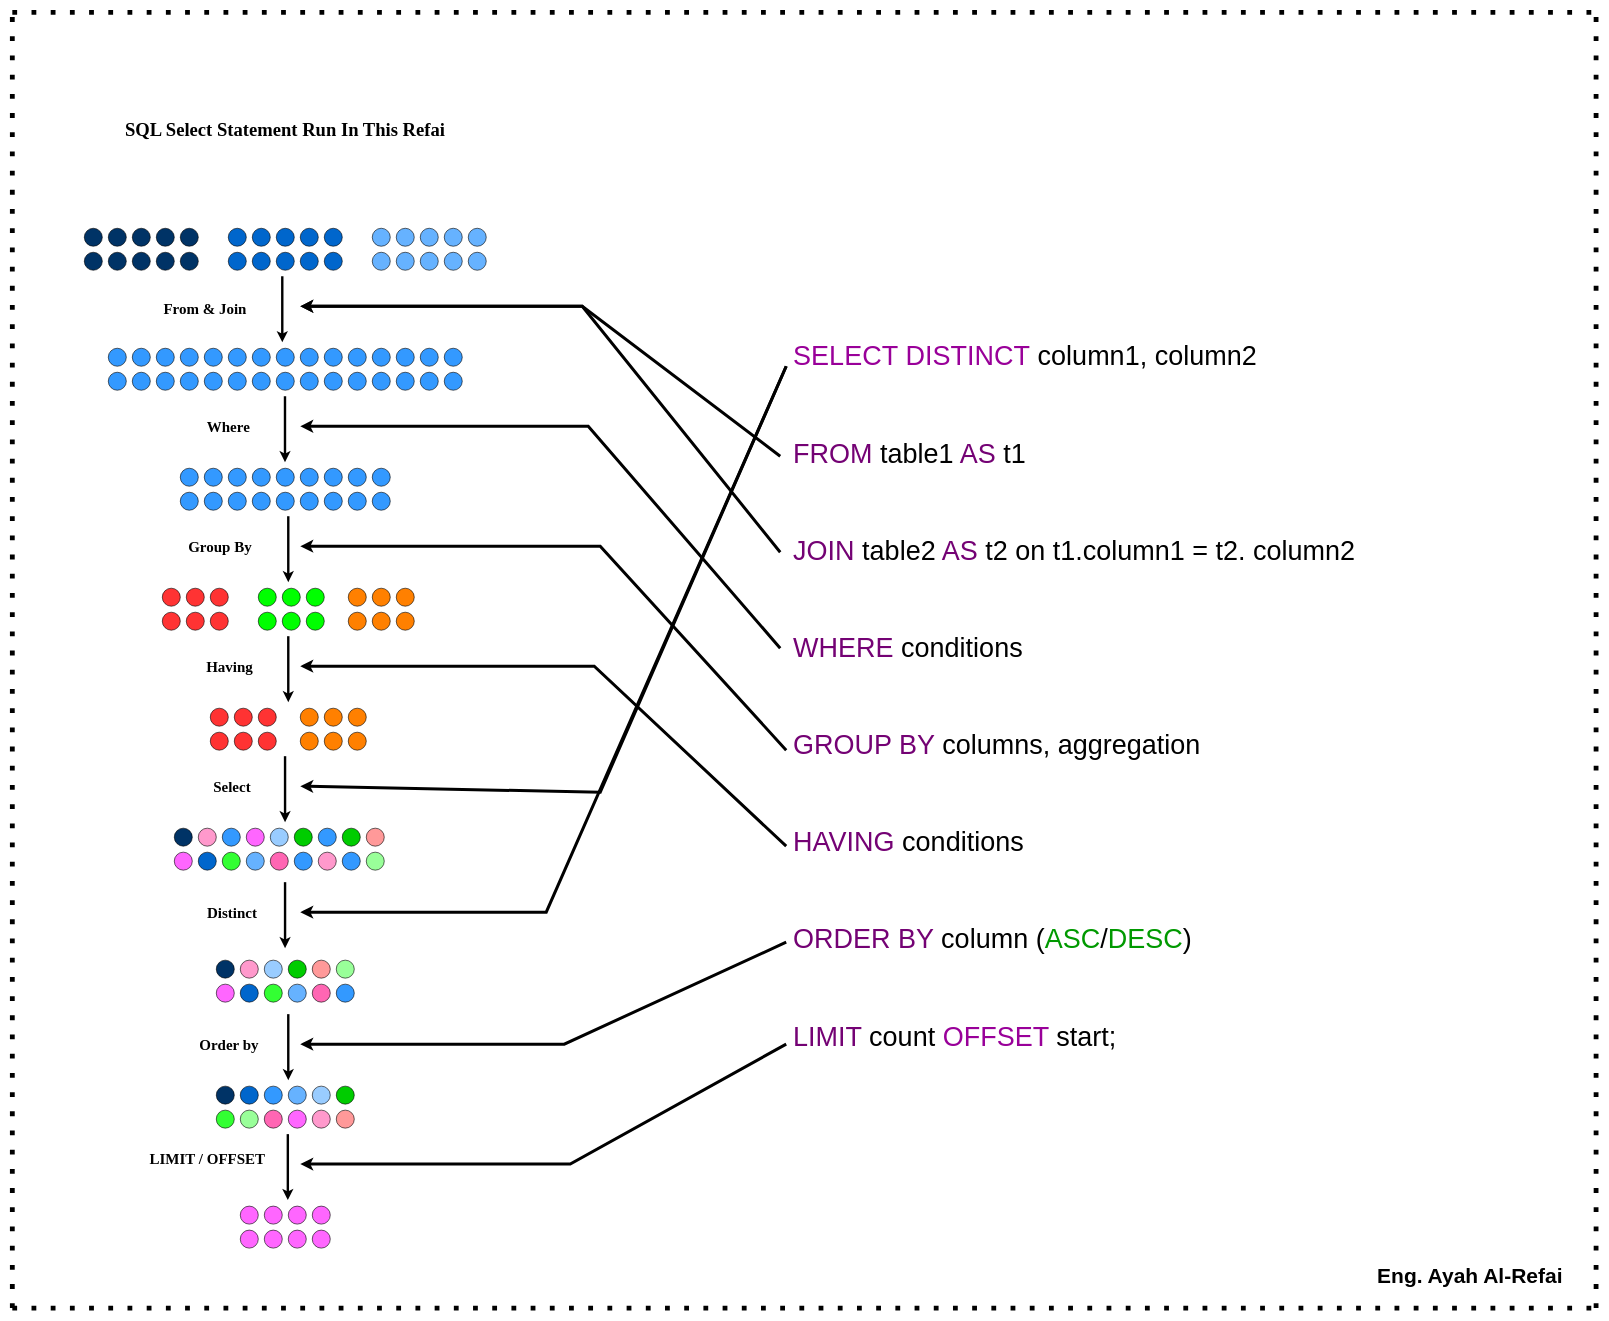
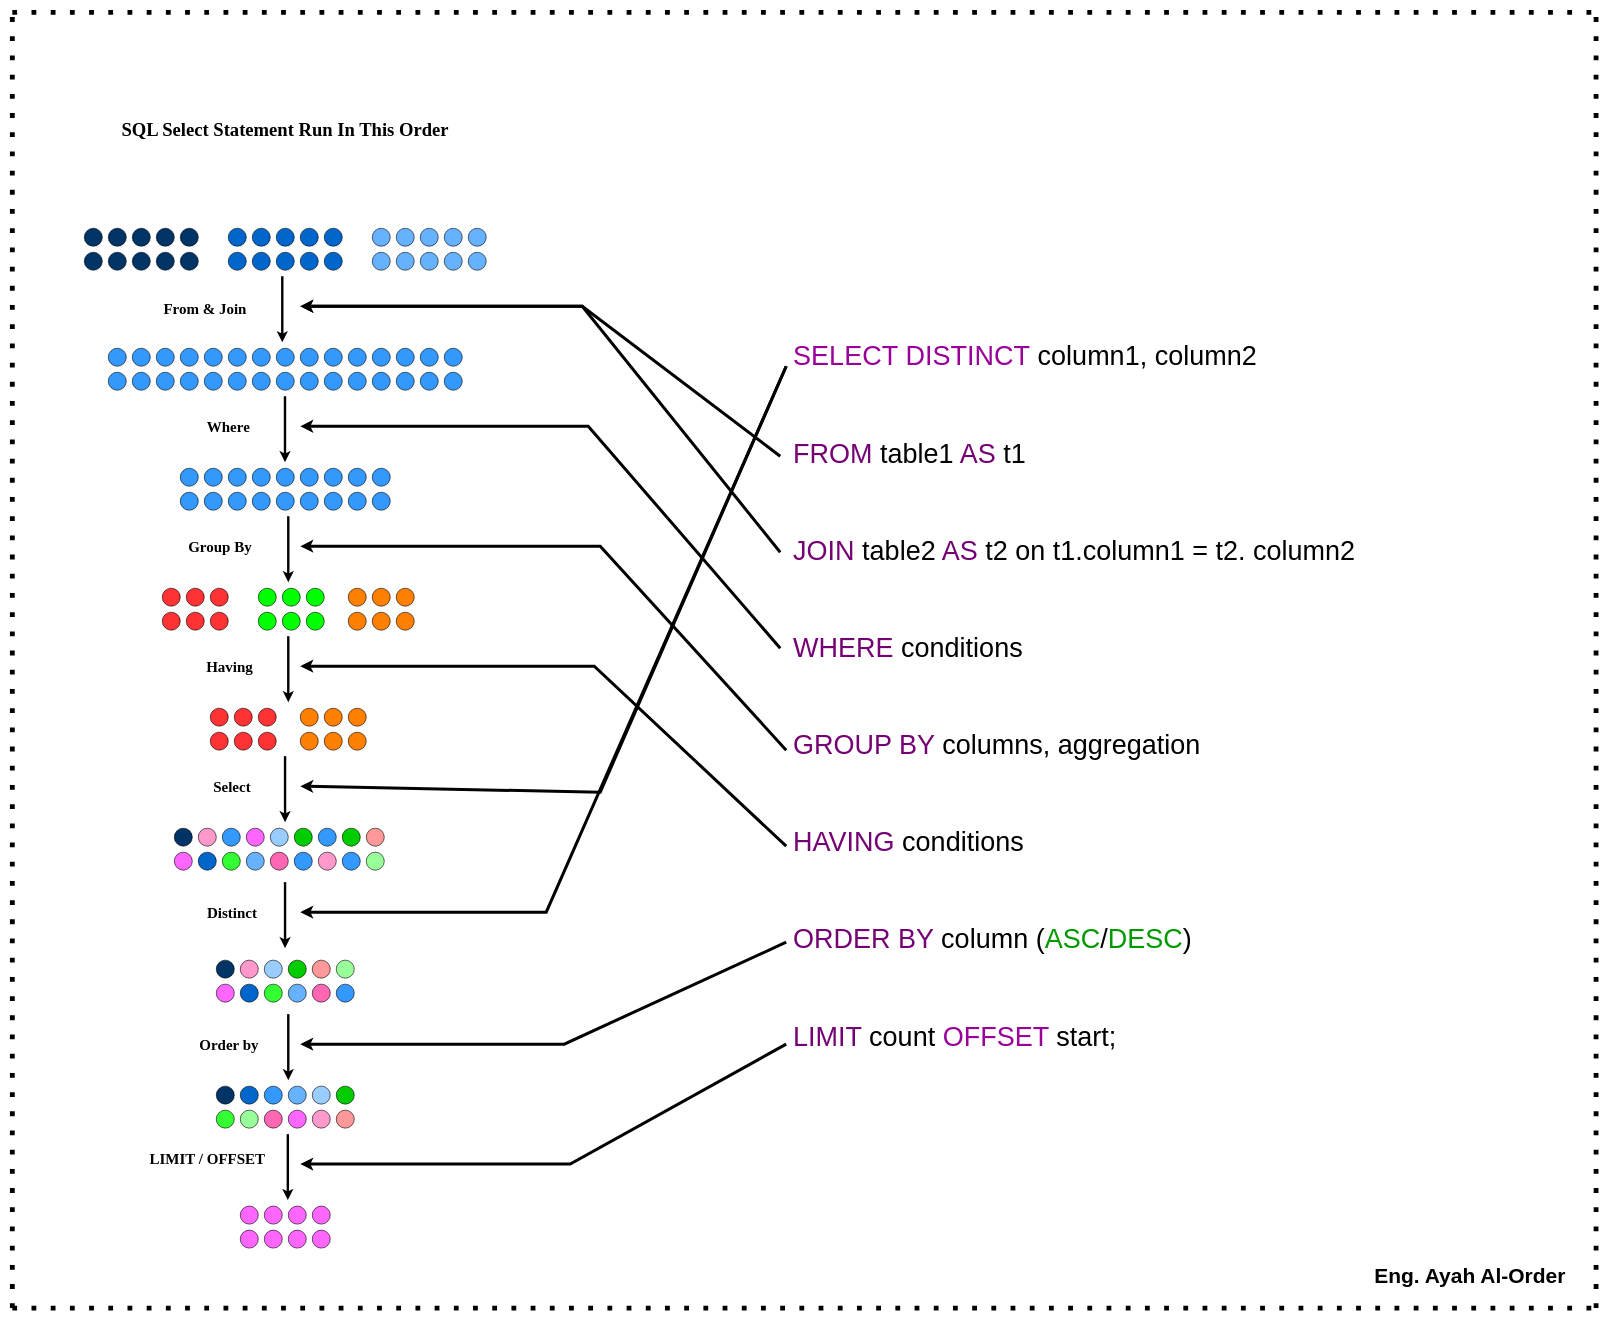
node "SQL Select Statement Run In This Refai": label "SQL Select Statement Run In This Refai" -> "SQL Select Statement Run In This Order"
node "Eng. Ayah Al-Refai": label "Eng. Ayah Al-Refai" -> "Eng. Ayah Al-Order"
